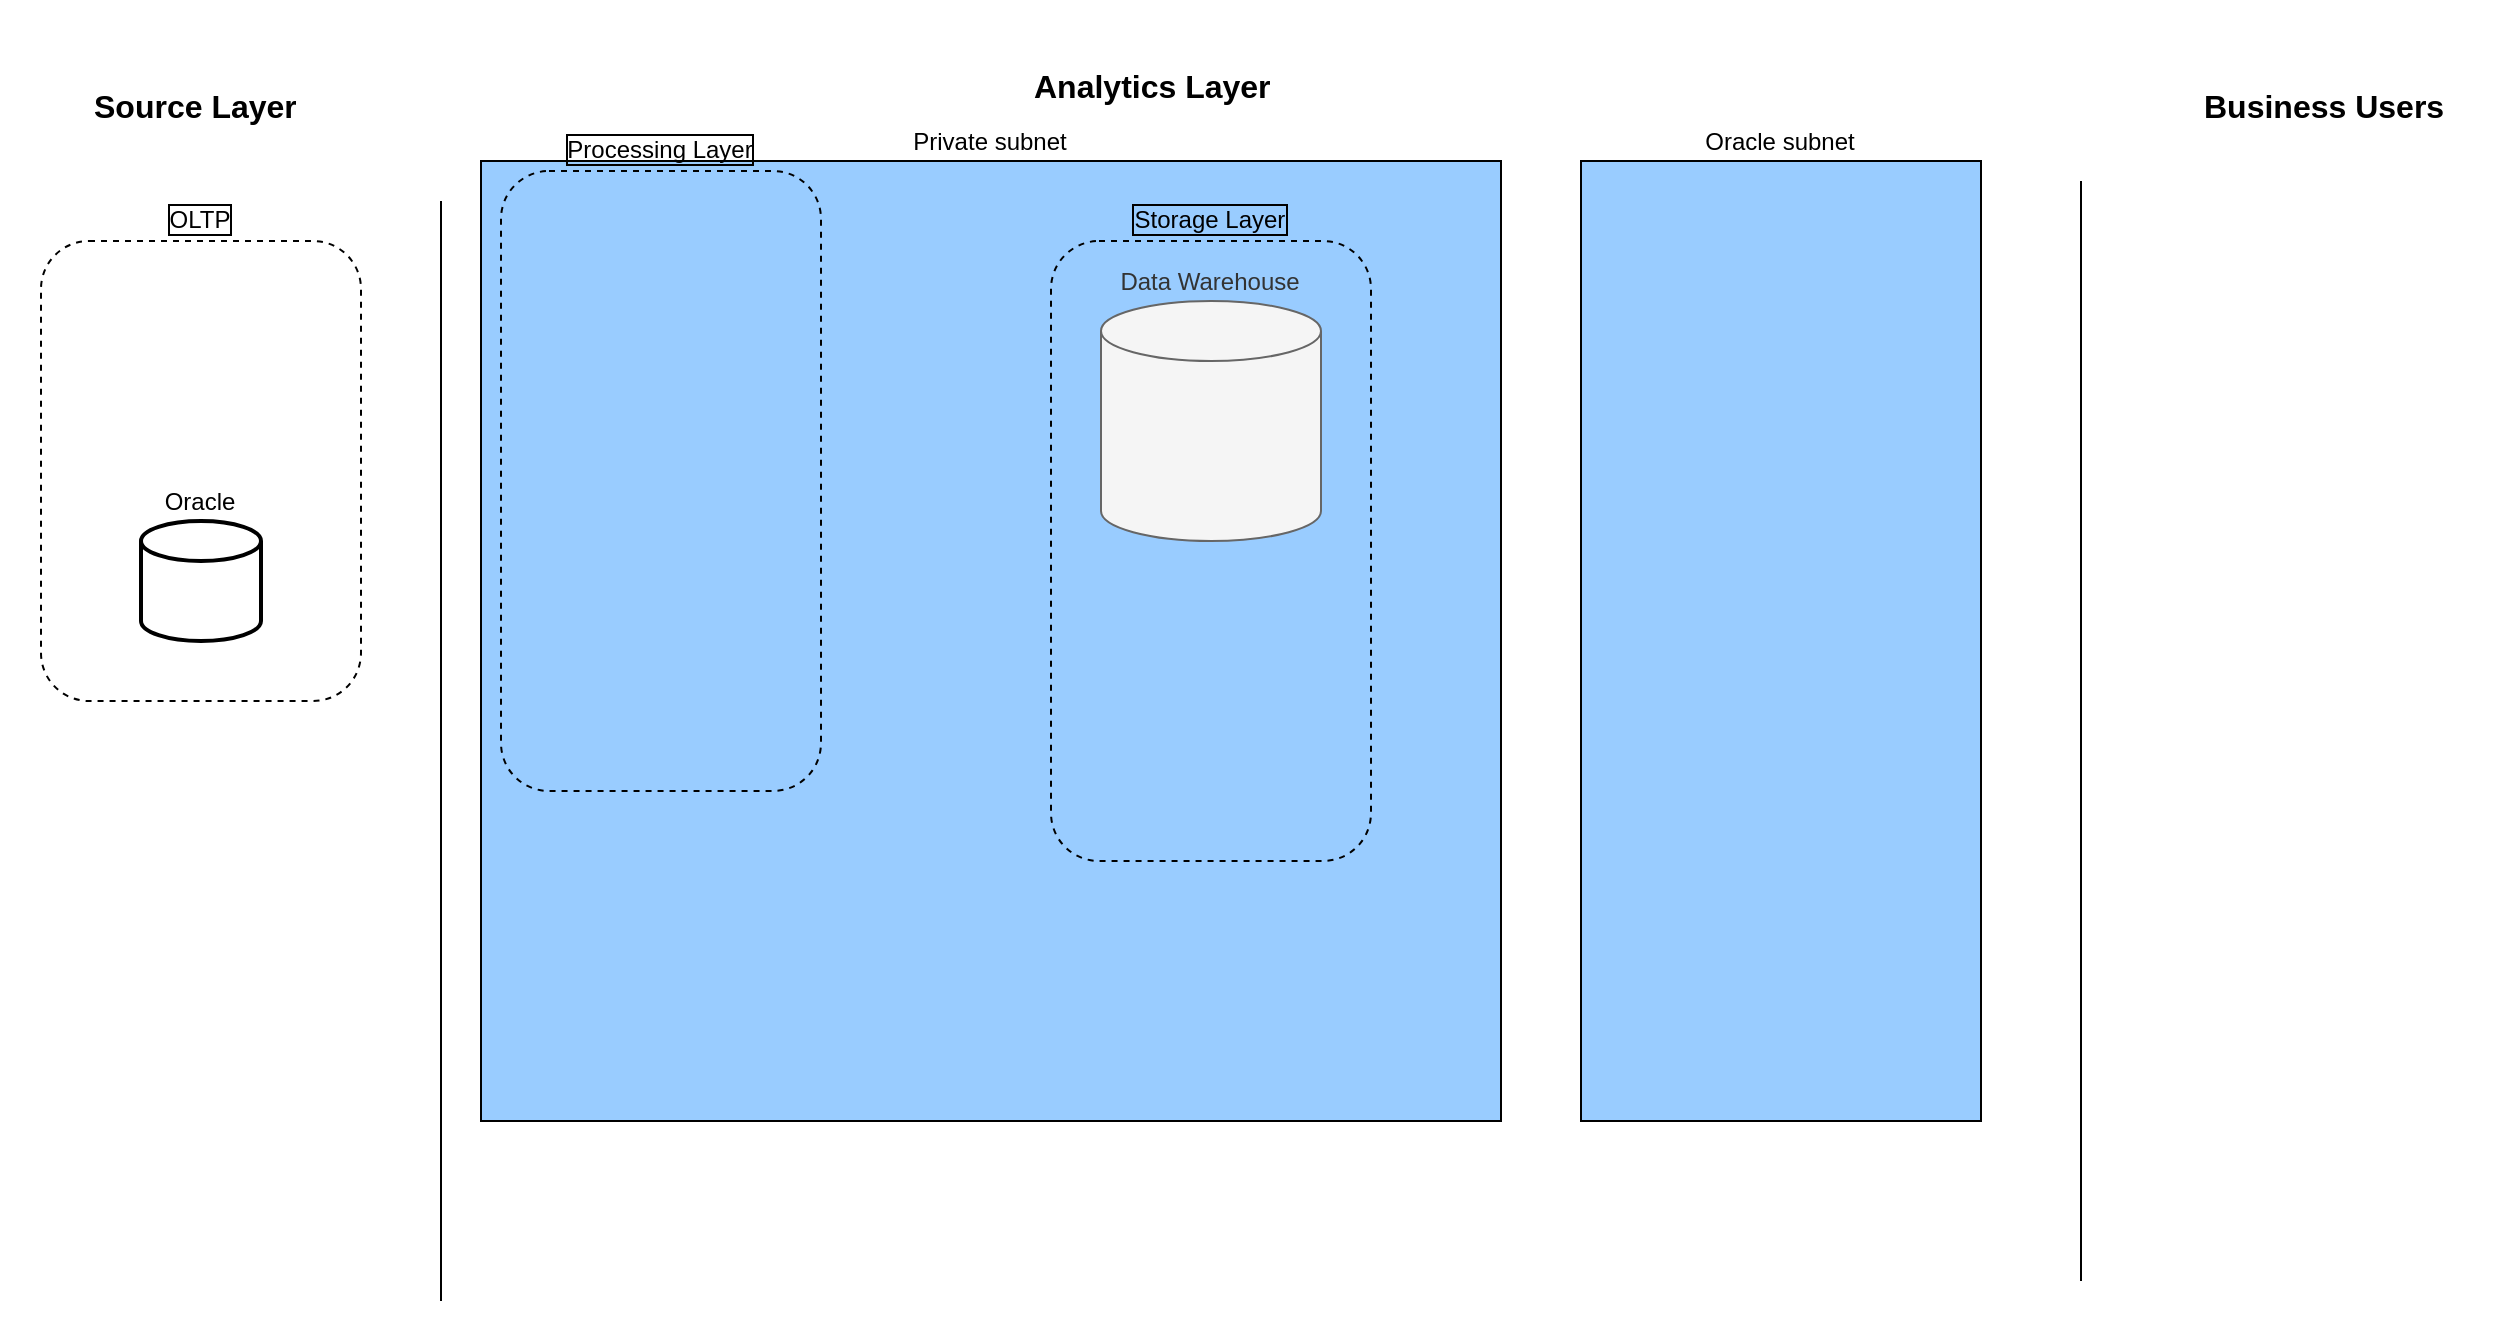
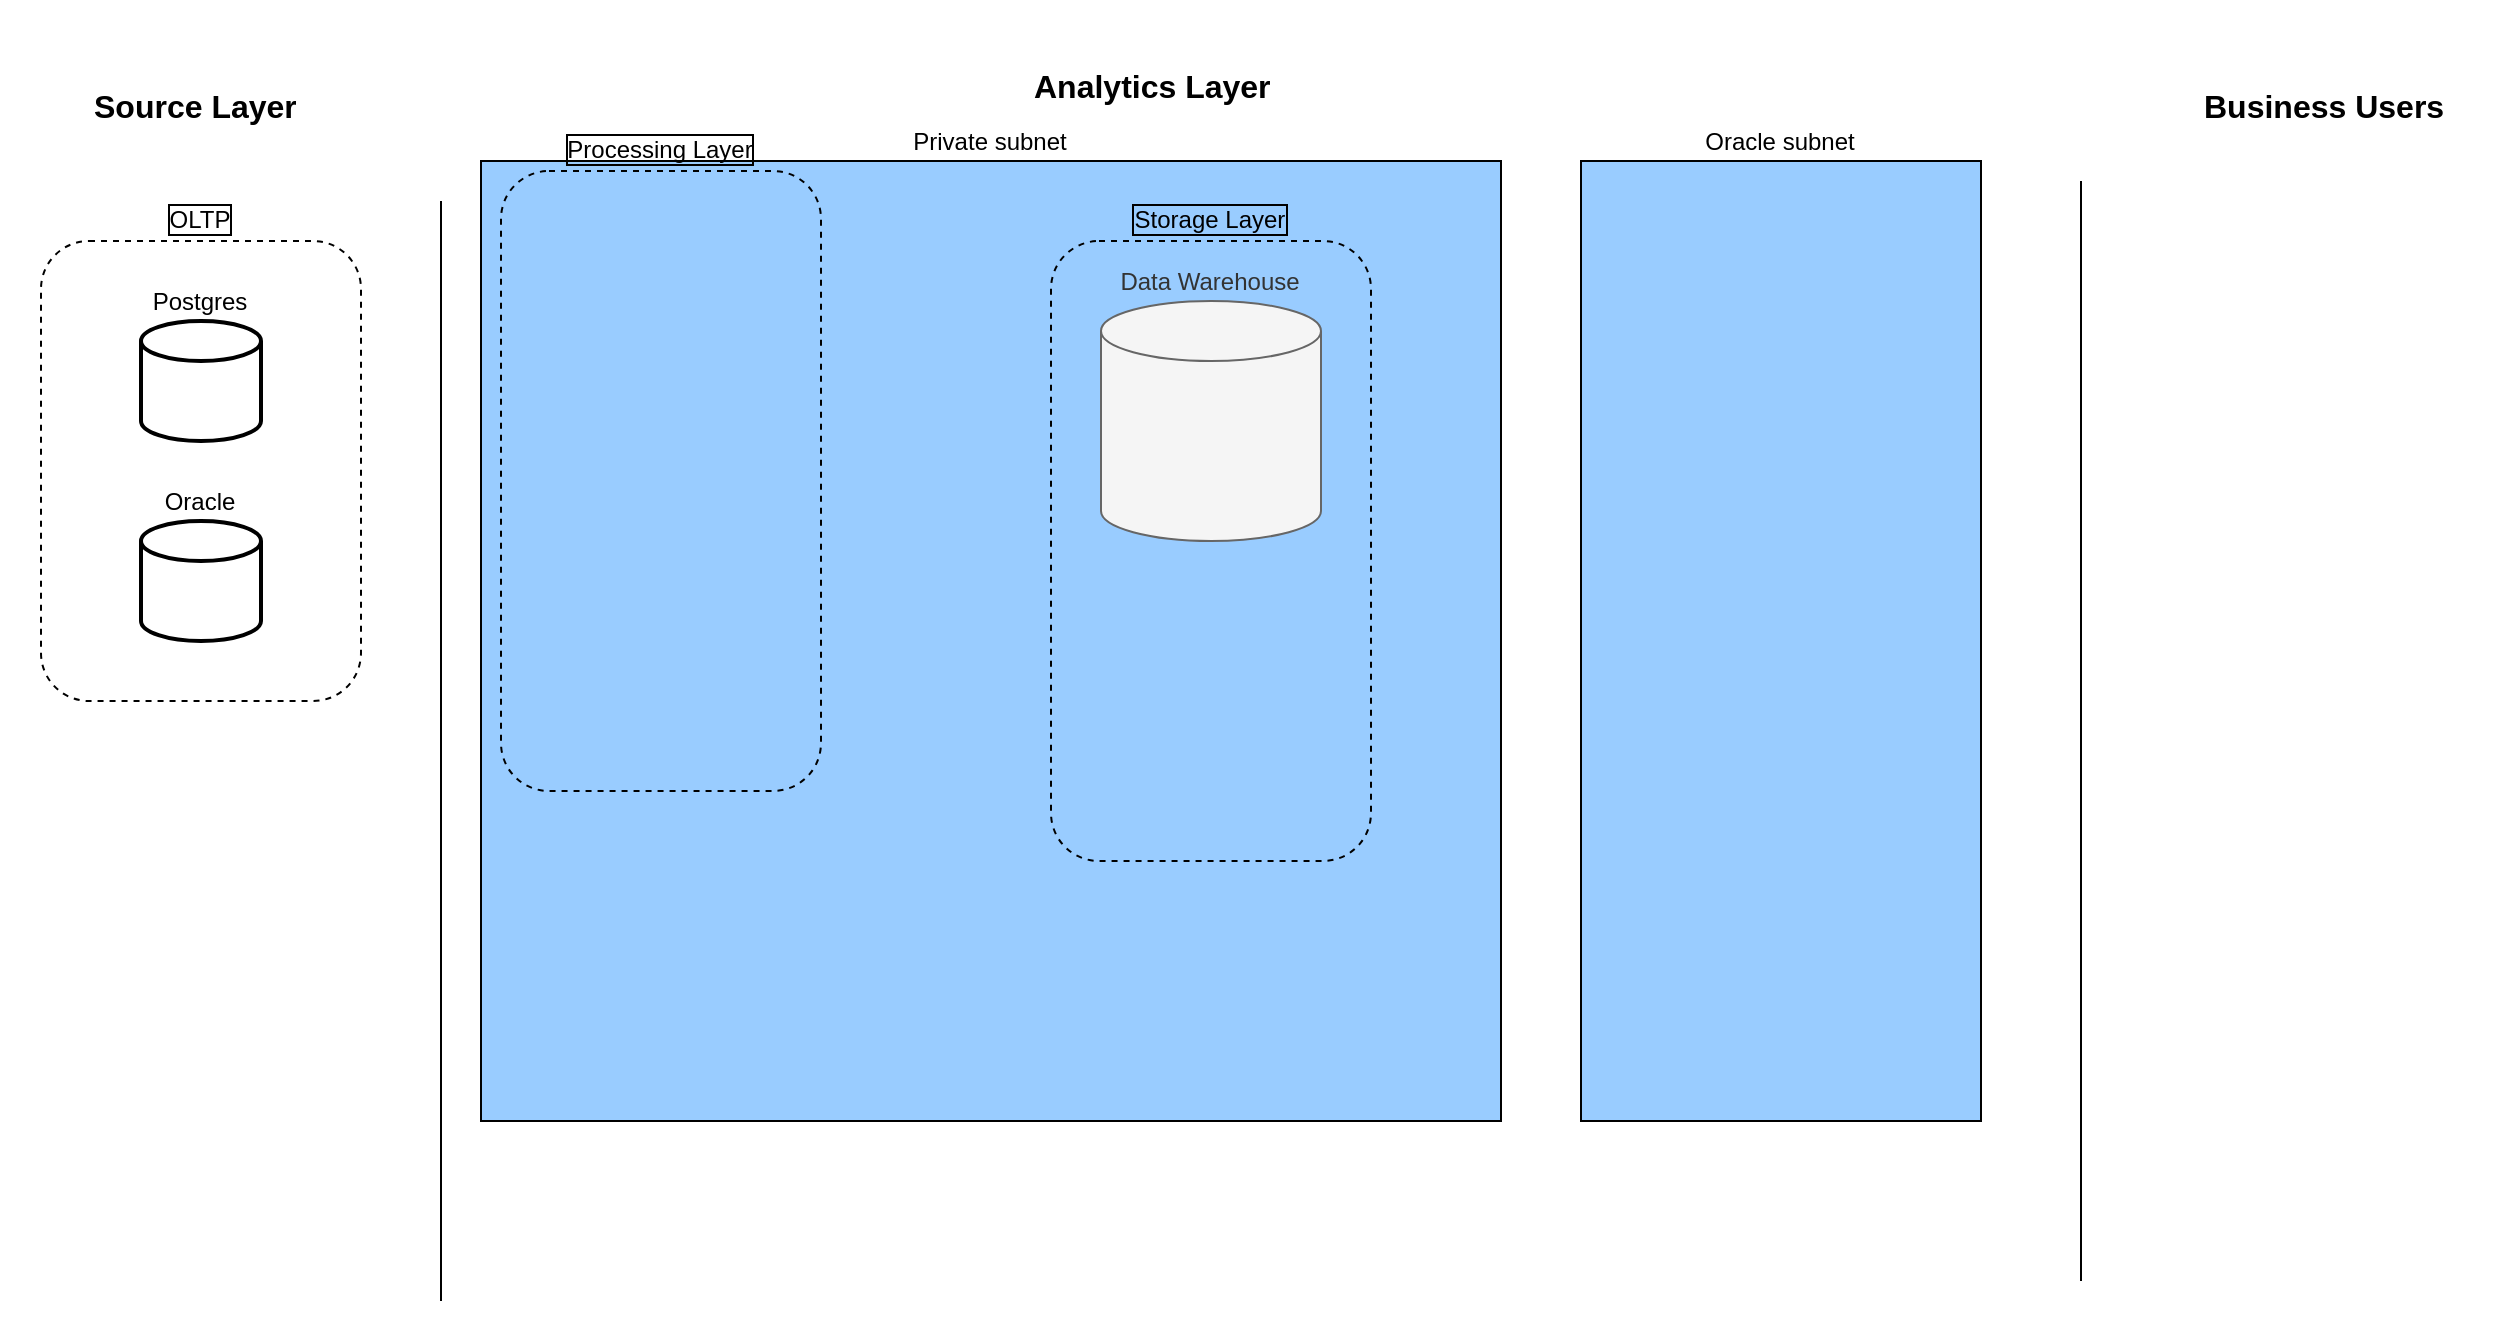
node "Postgres": added
